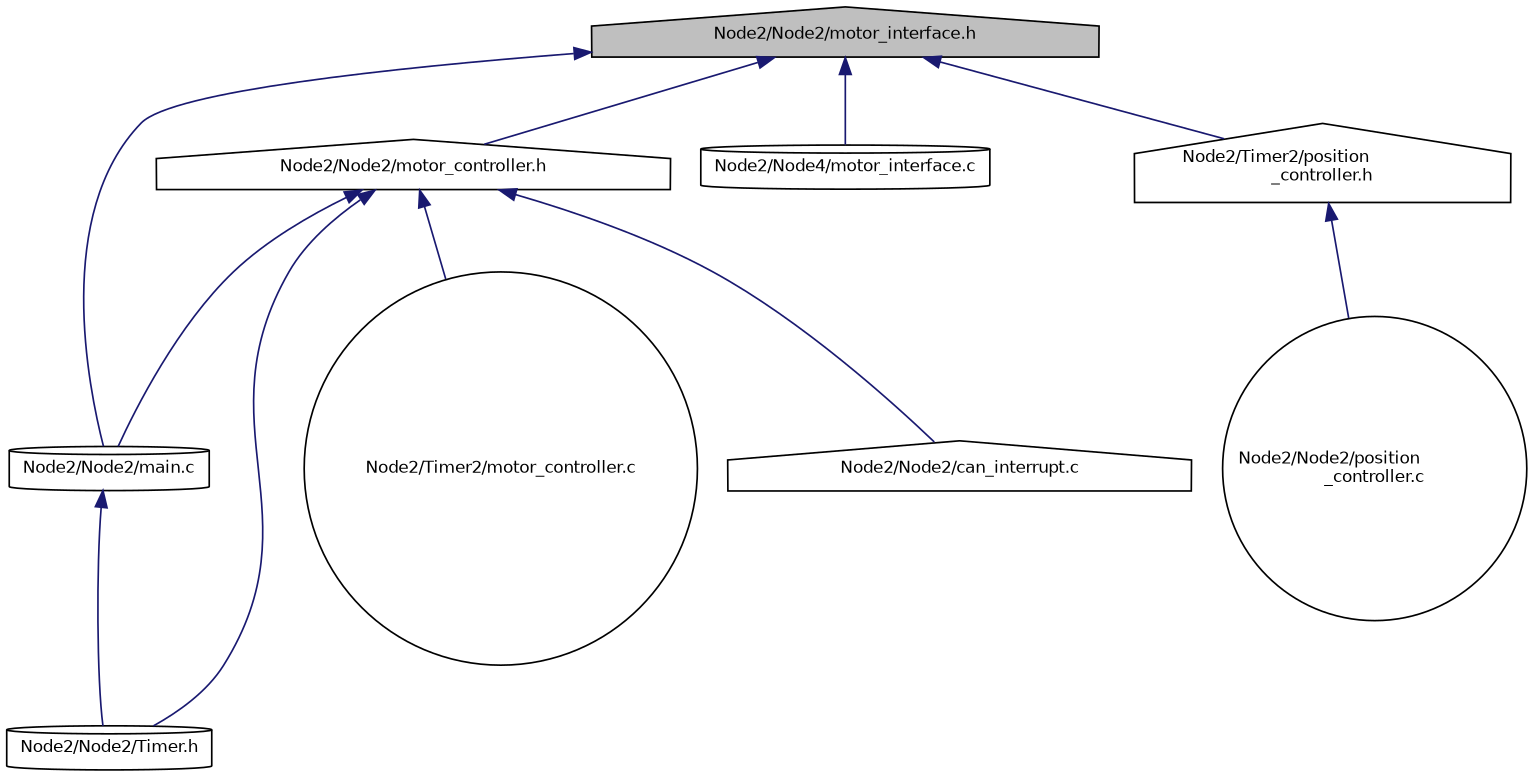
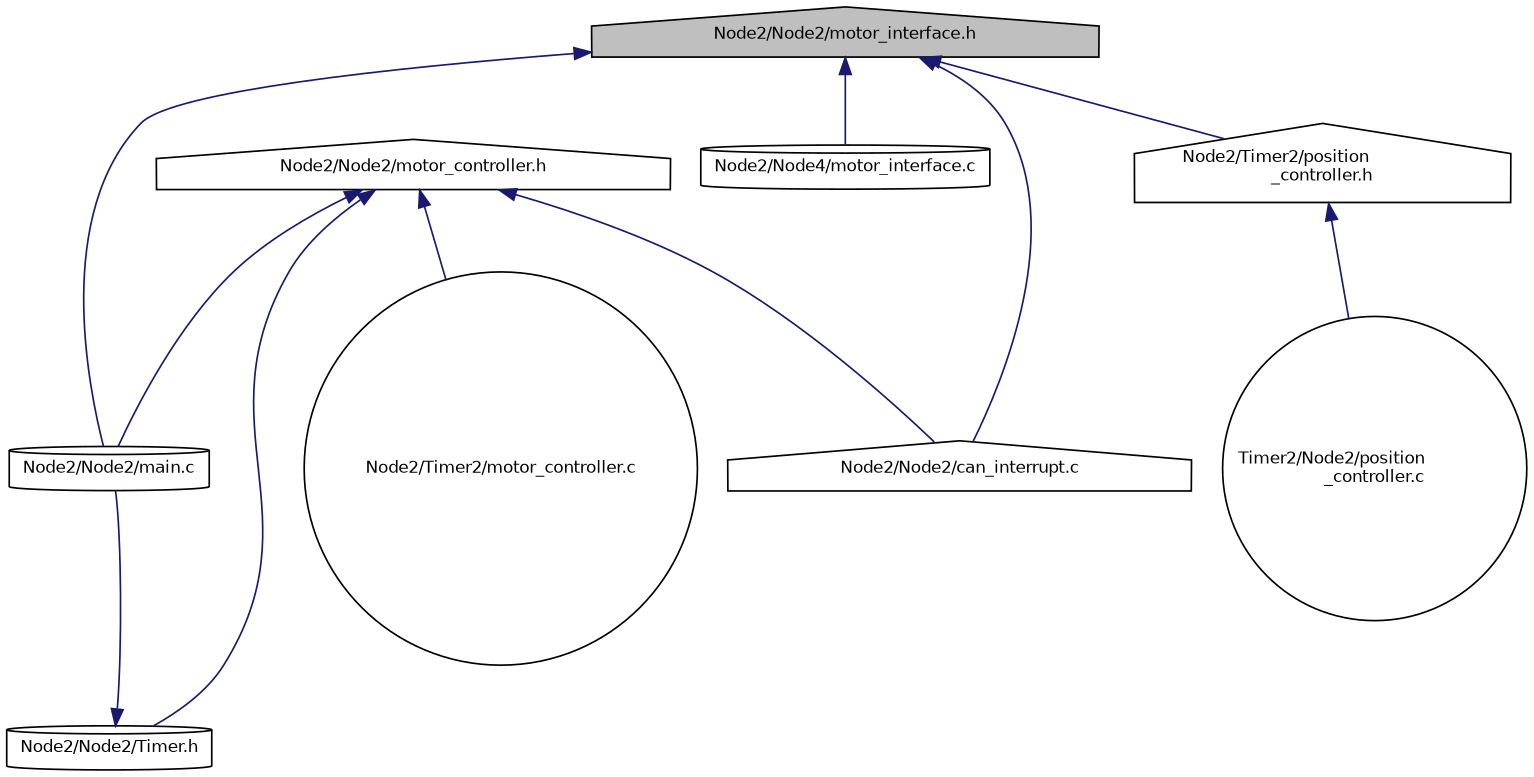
edge "Node2/Node2/motor_controller.h" -> "Node2/Node2/motor_interface.h": now "Node2/Node2/can_interrupt.c" -> "Node2/Node2/motor_interface.h"
node "Node2/Node2/position _controller.c": label "Node2/Node2/position _controller.c" -> "Timer2/Node2/position _controller.c"
edge "Node2/Node2/Timer.h" -> "Node2/Node2/main.c": reversed
